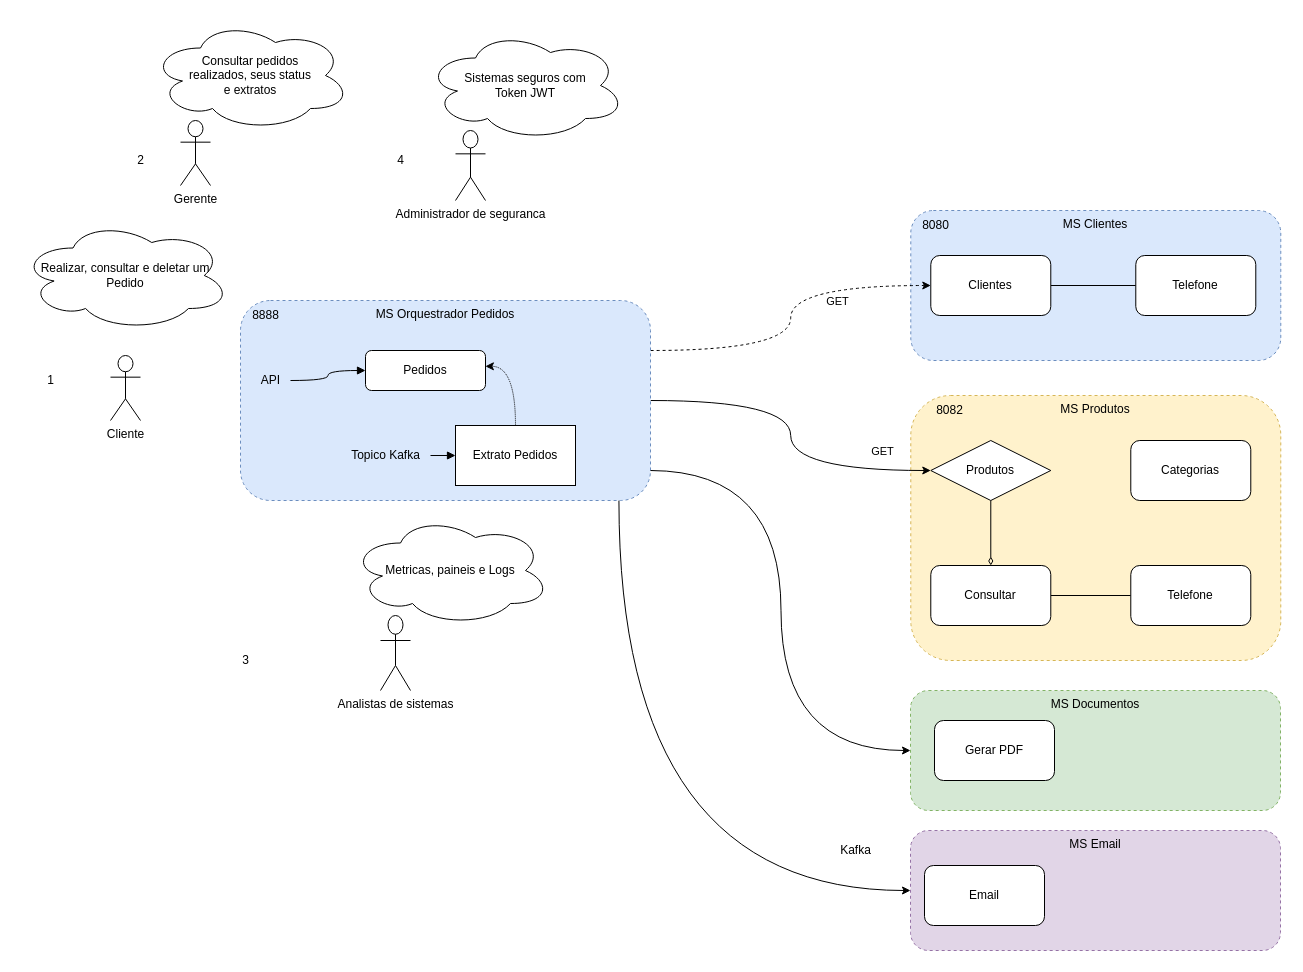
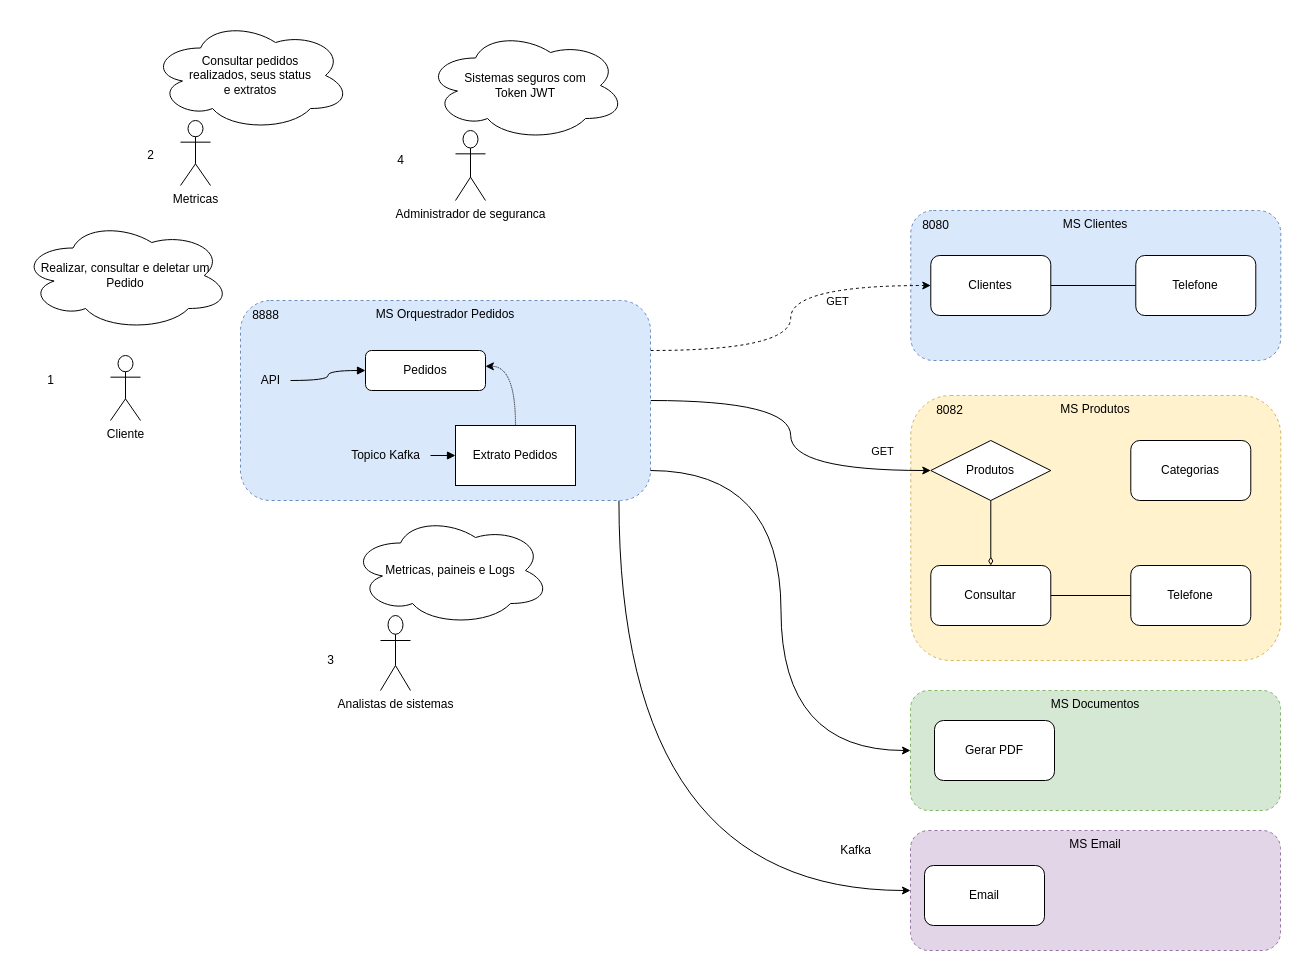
node "2": moved (141, 161) -> (151, 156)
node "Gerente": label "Gerente" -> "Metricas"
node "3": moved (246, 661) -> (331, 661)
